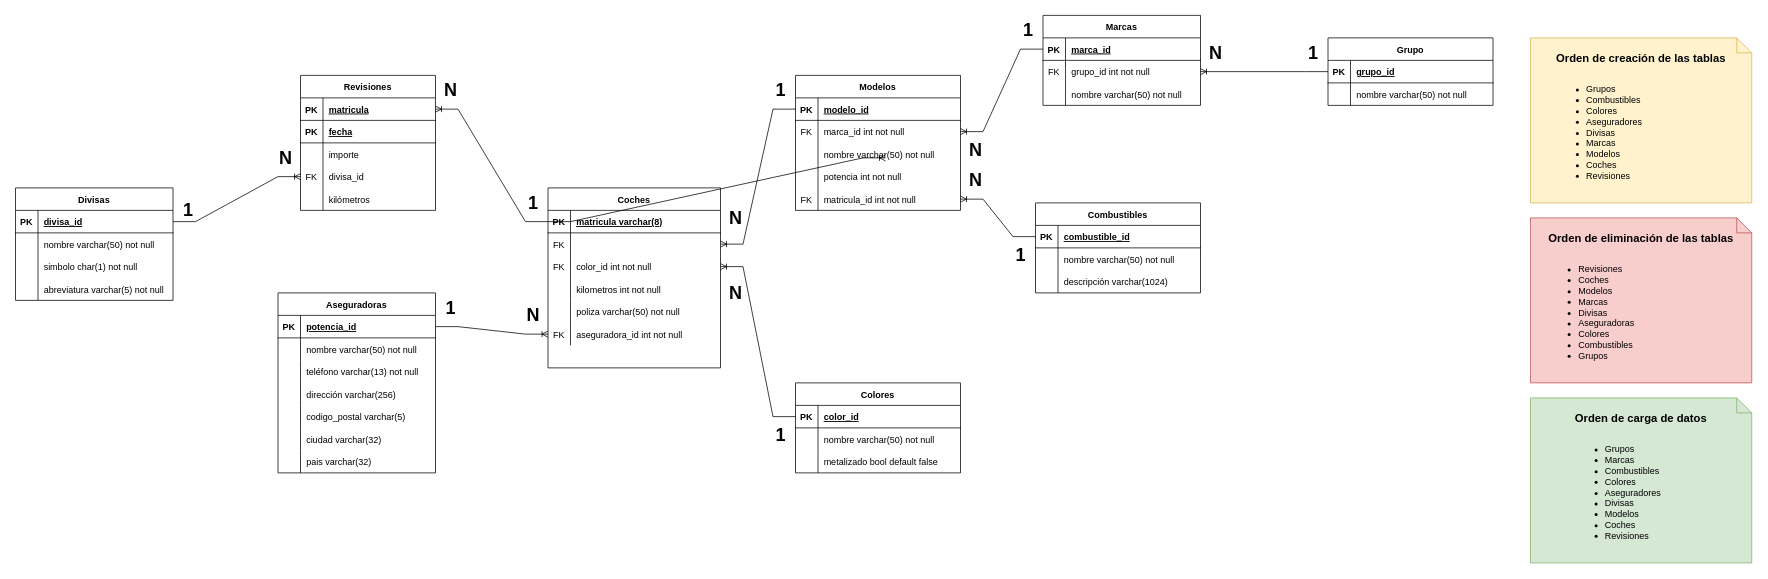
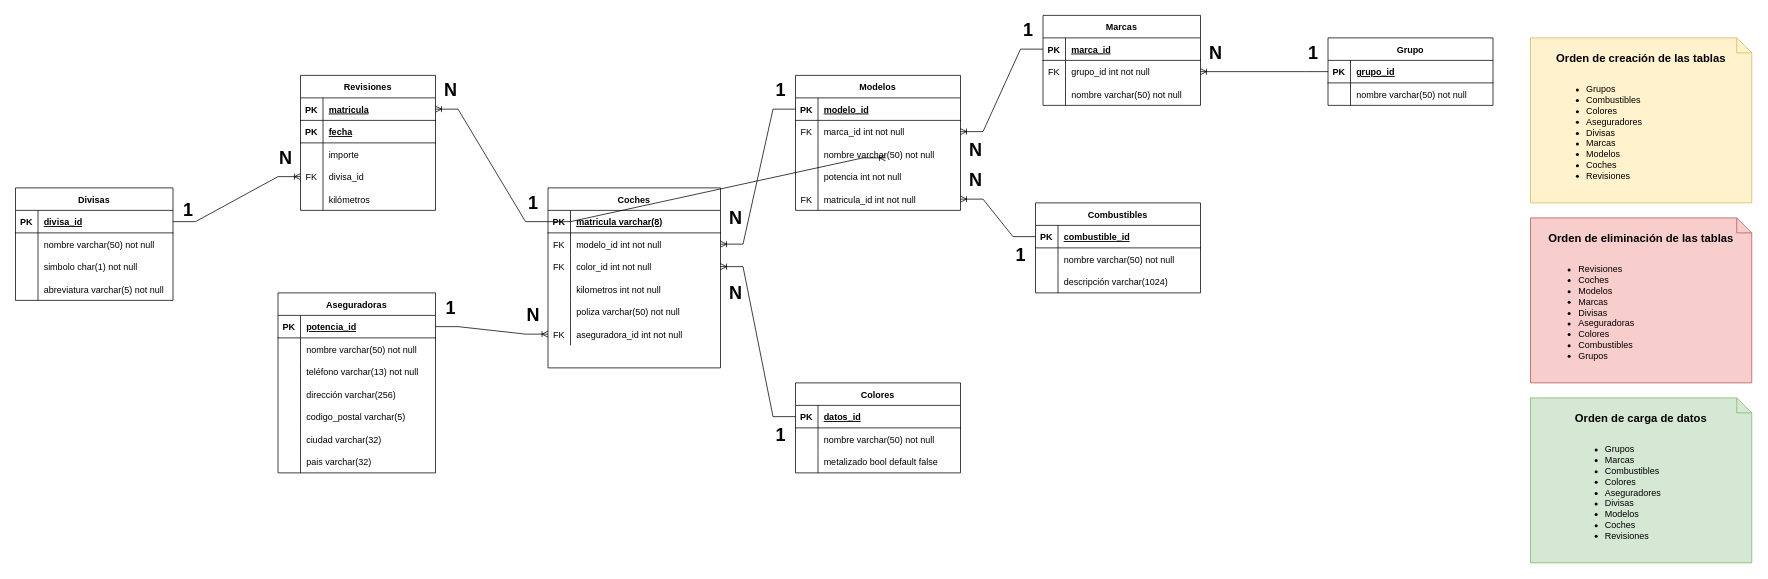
node "modelo_id int not null": added
node "color_id": label "color_id" -> "datos_id"
